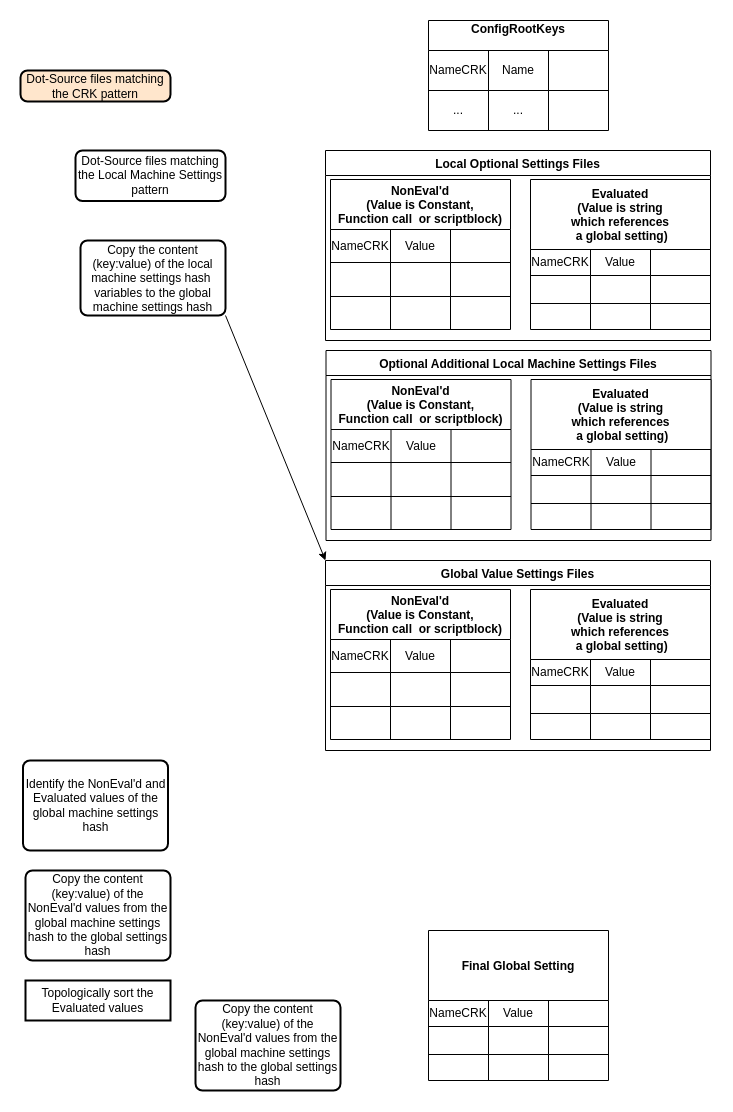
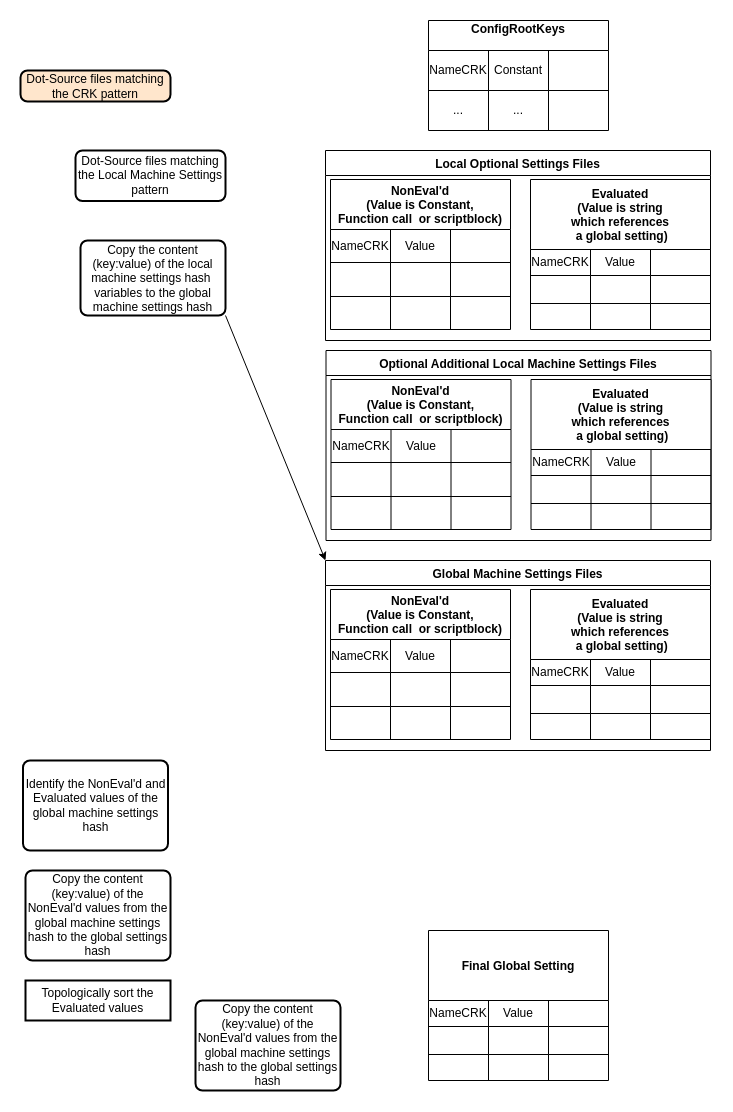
node "Name": label "Name" -> "Constant"
node "Global Value Settings Files": label "Global Value Settings Files" -> "Global Machine Settings Files"
